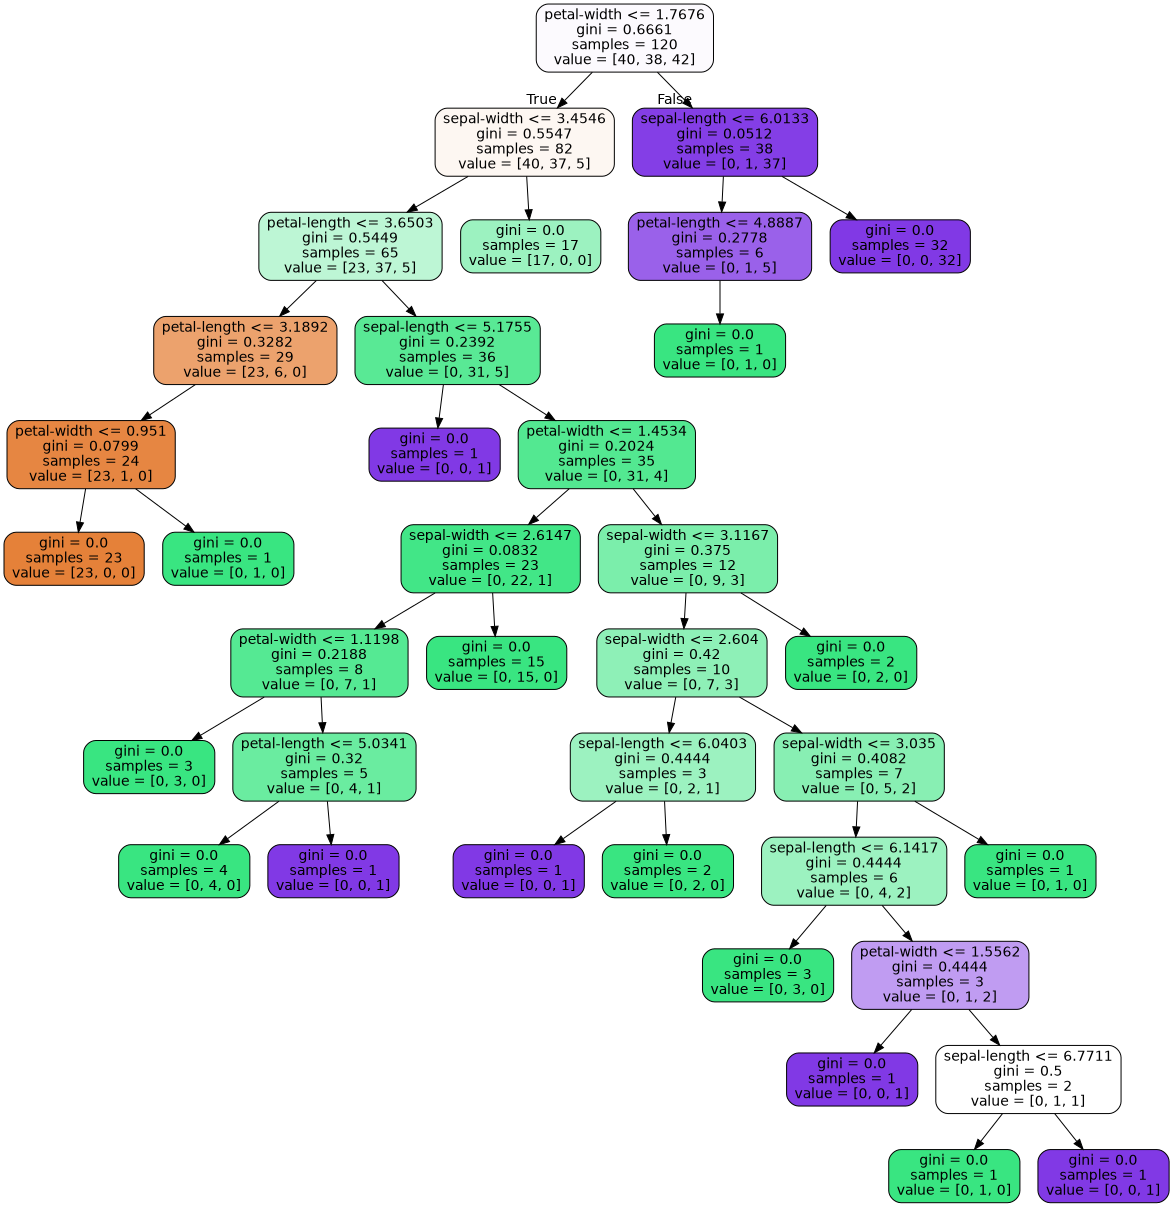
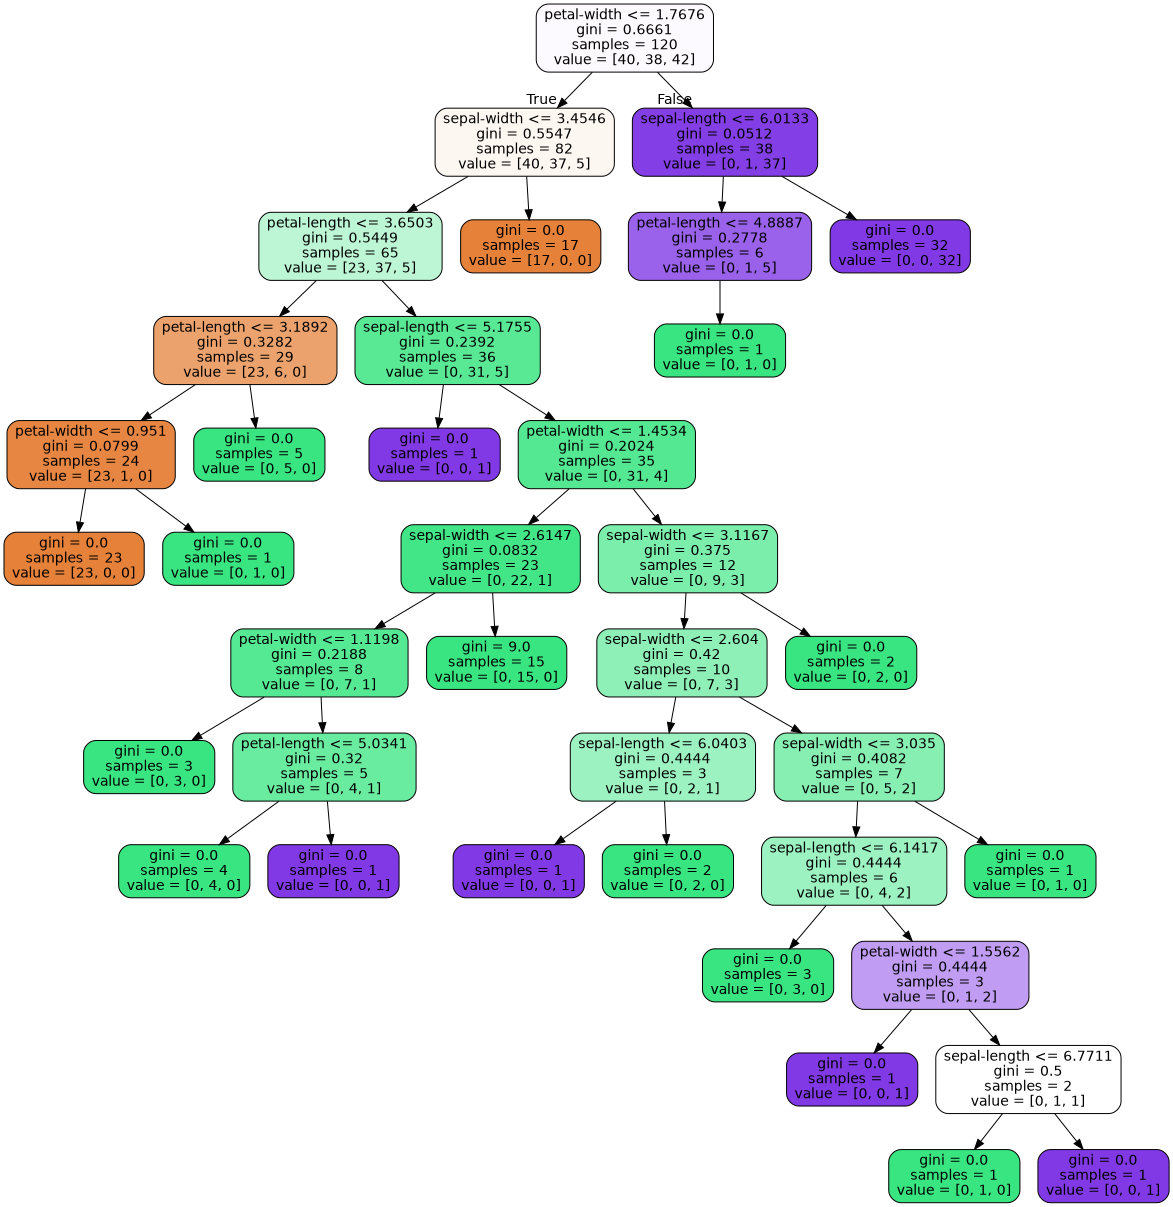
node "gini = 0.0 samples = 17 value = [17, 0, 0]": fillcolor #9cf2c0 -> #e58139
node "gini = 0.0 samples = 5 value = [0, 5, 0]": added
node "gini = 0.0 samples = 15 value = [0, 15, 0]": label "gini = 0.0 samples = 15 value = [0, 15, 0]" -> "gini = 9.0 samples = 15 value = [0, 15, 0]"
